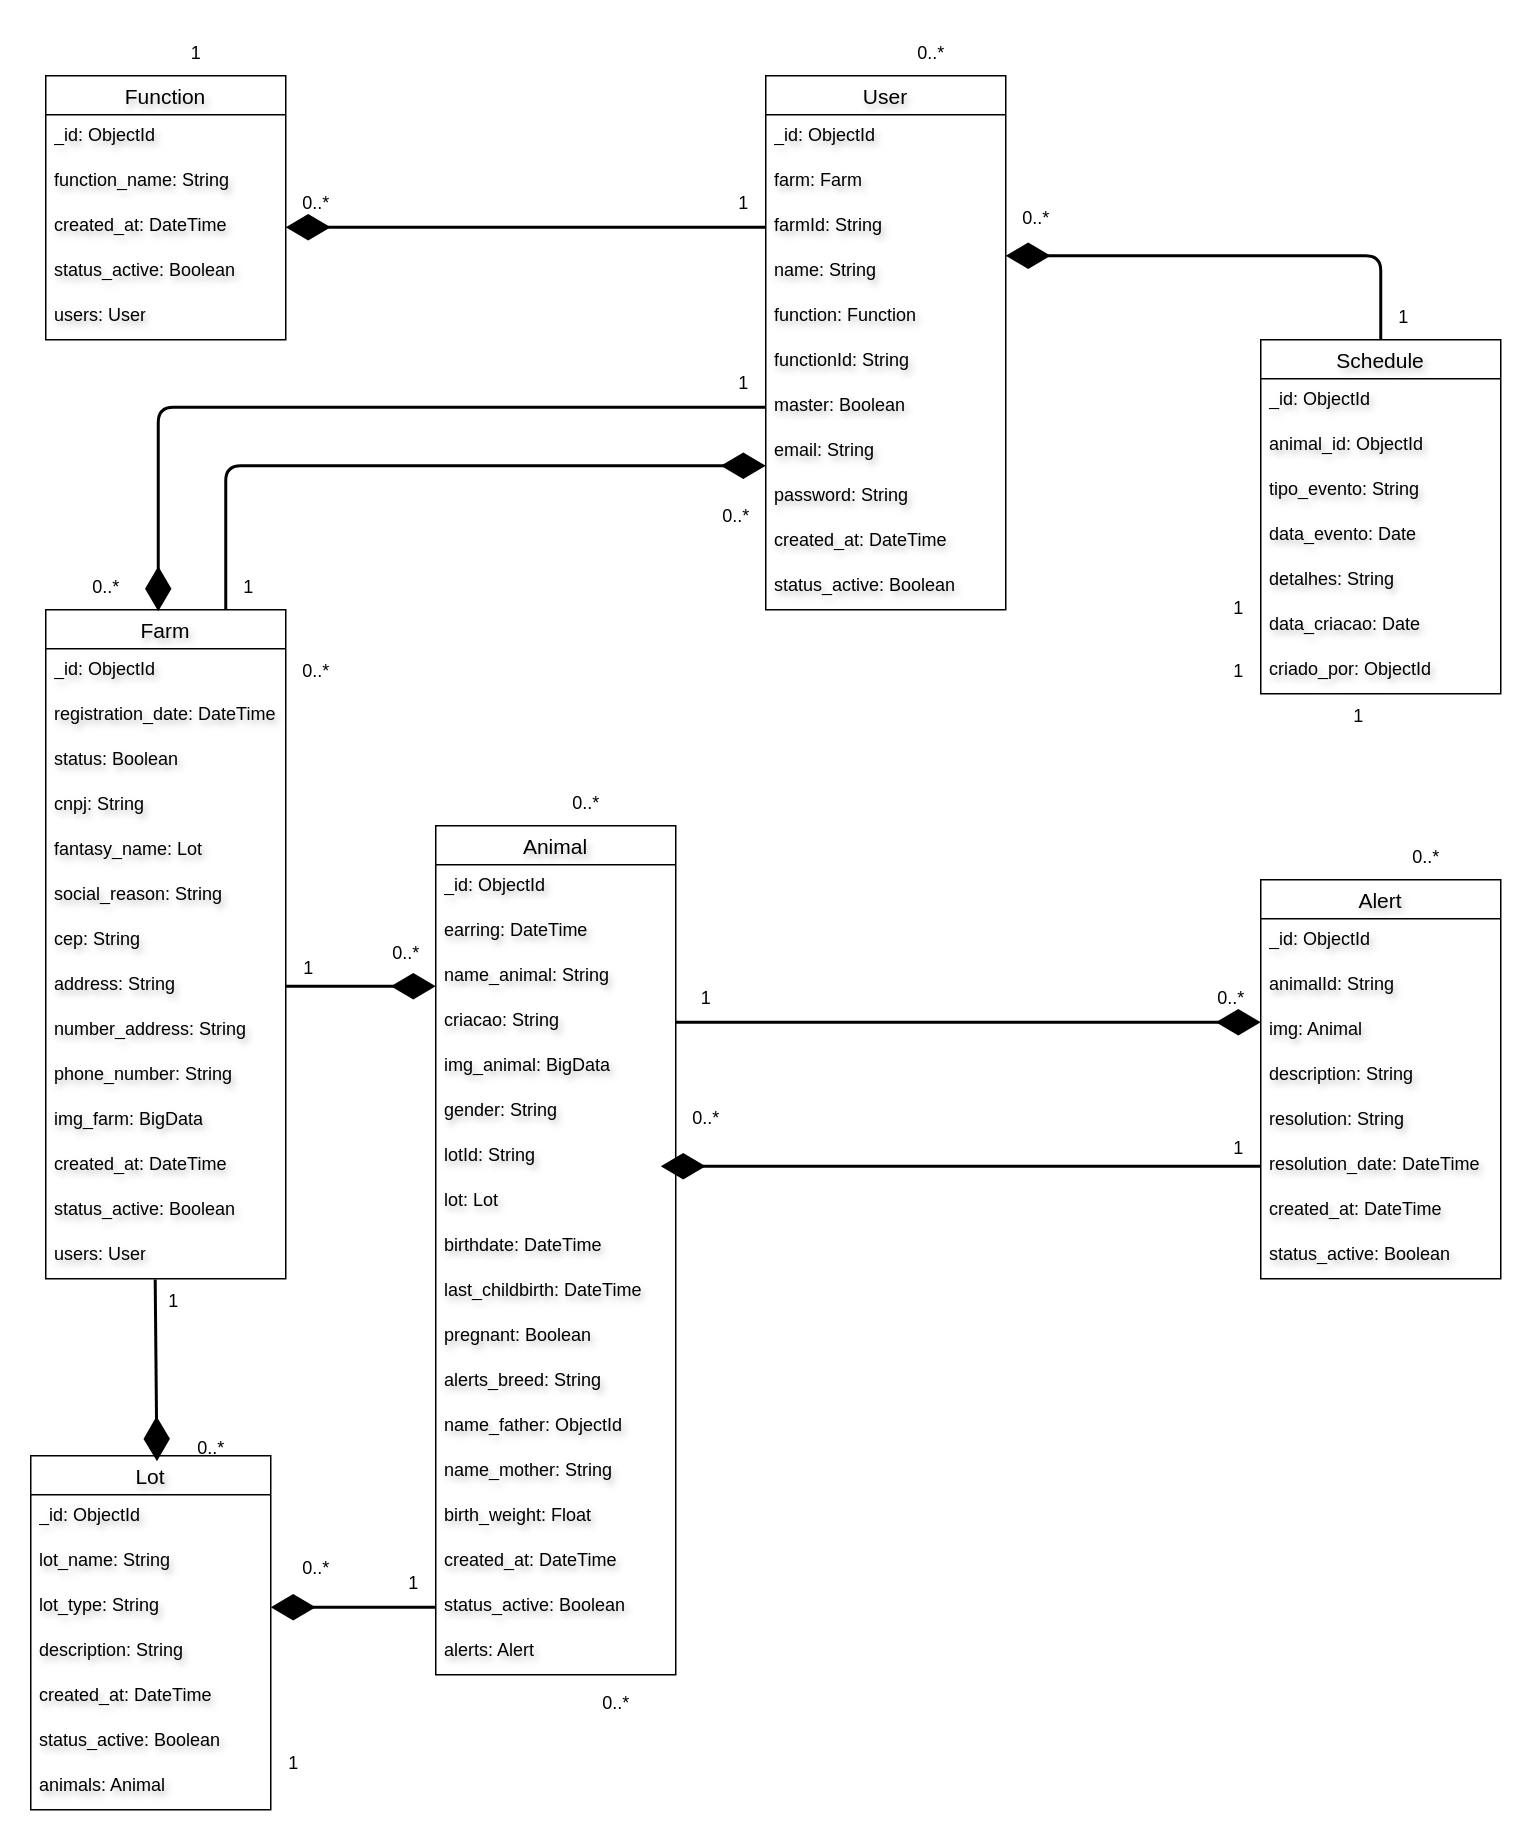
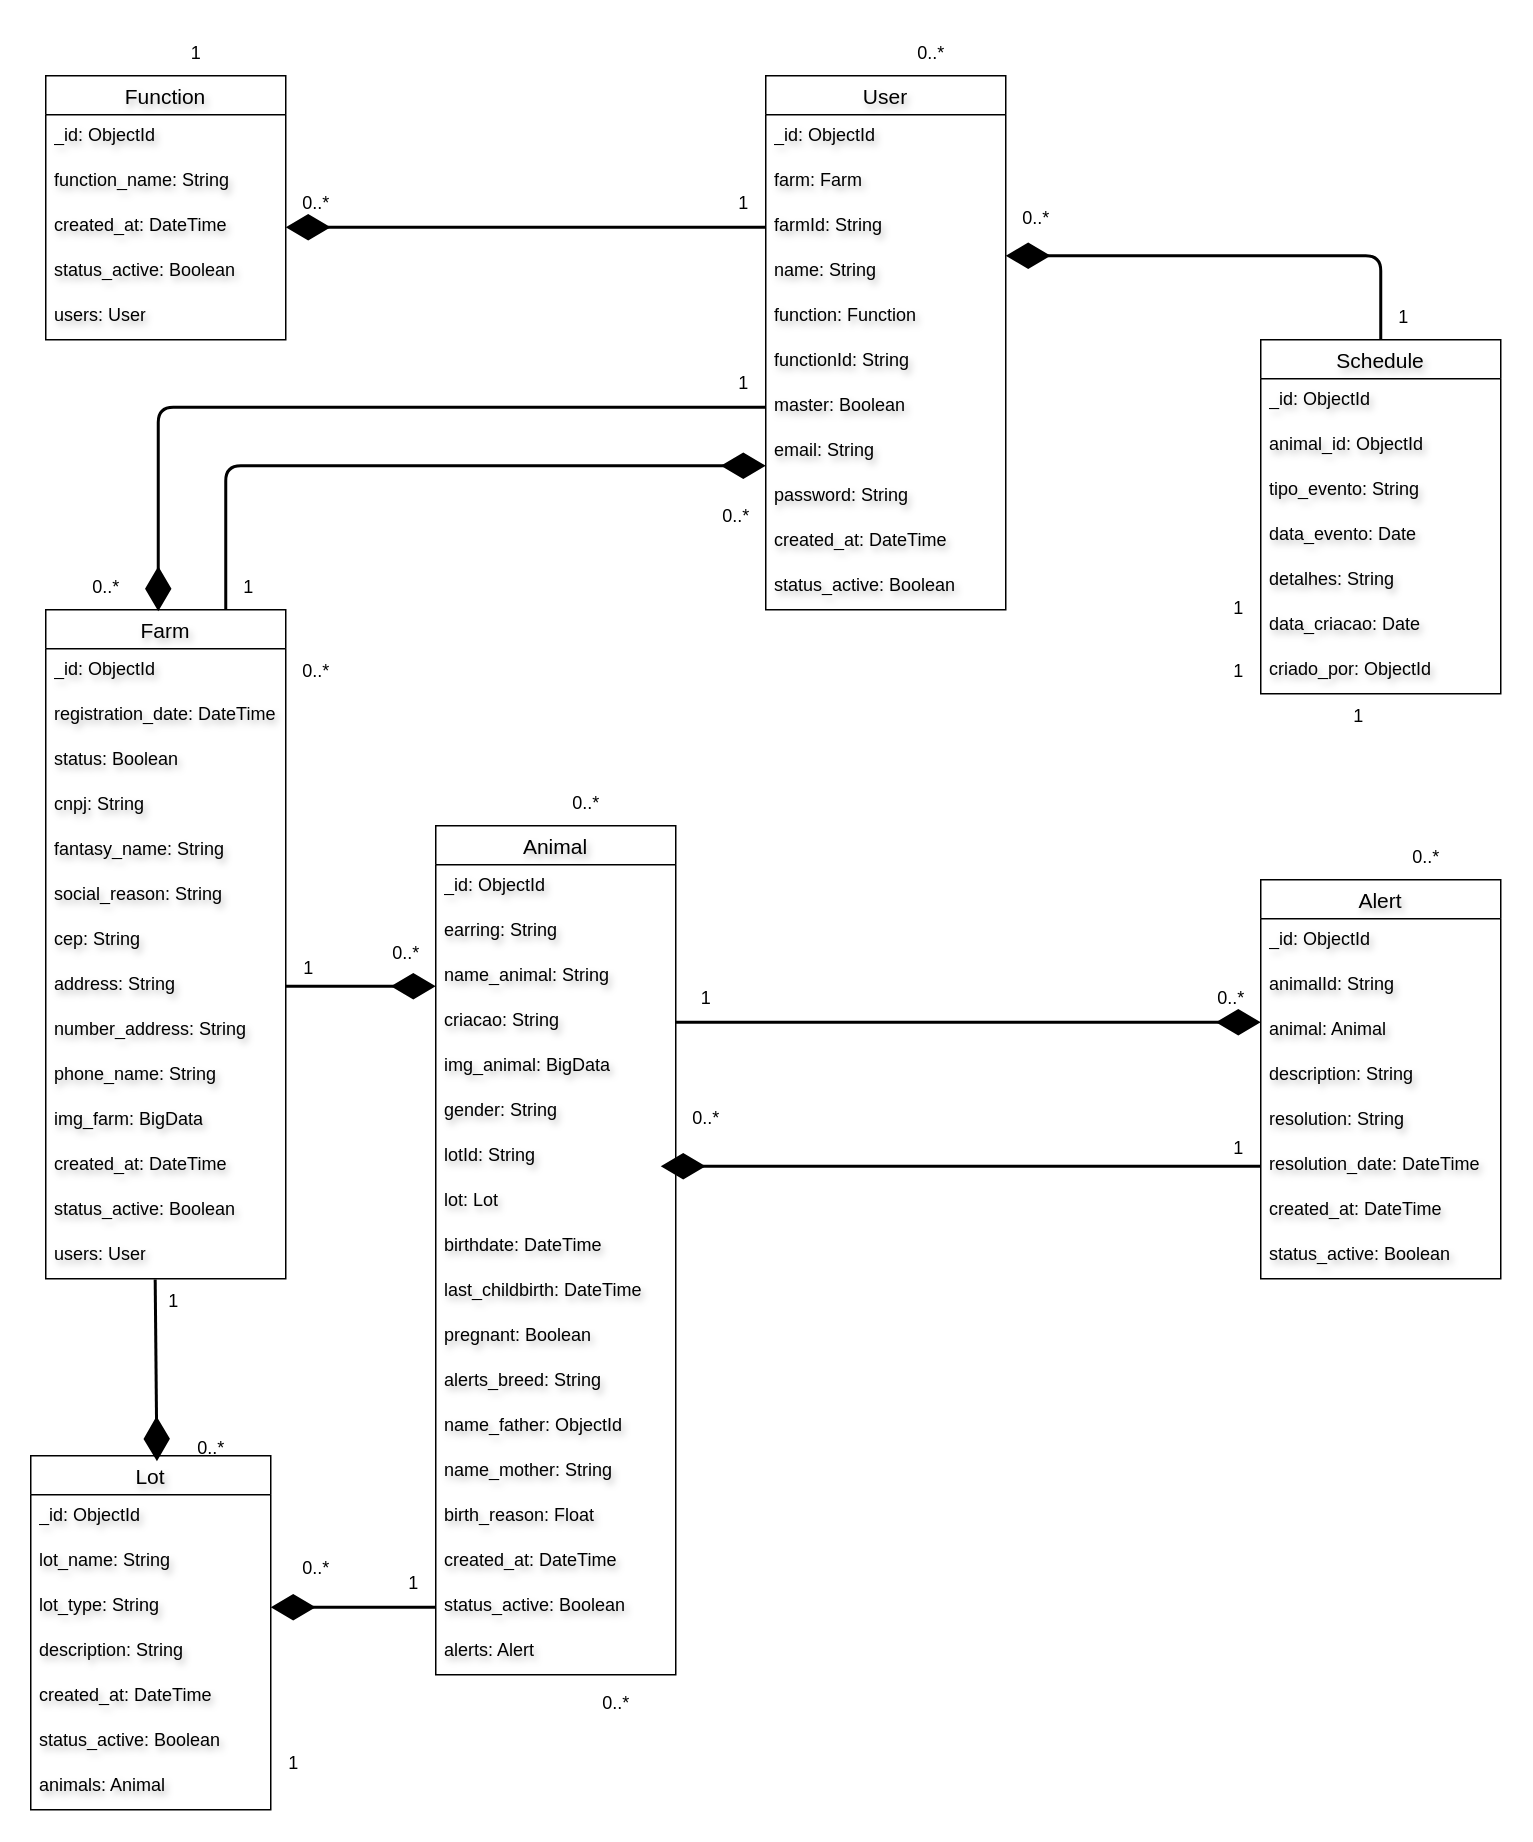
node "fantasy_name: Lot": label "fantasy_name: Lot" -> "fantasy_name: String"
node "earring: DateTime": label "earring: DateTime" -> "earring: String"
node "img: Animal": label "img: Animal" -> "animal: Animal"
node "phone_number: String": label "phone_number: String" -> "phone_name: String"
node "birth_weight: Float": label "birth_weight: Float" -> "birth_reason: Float"
